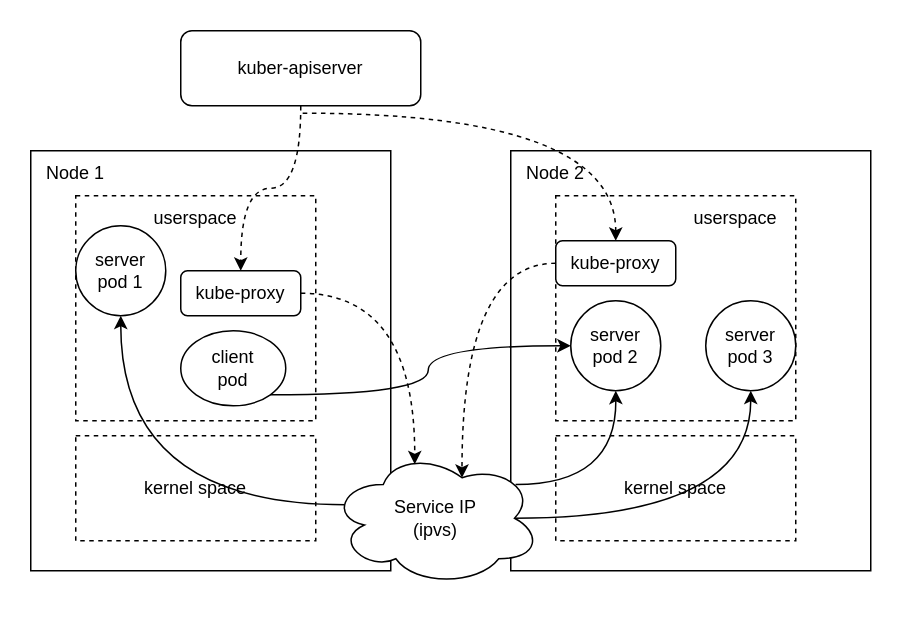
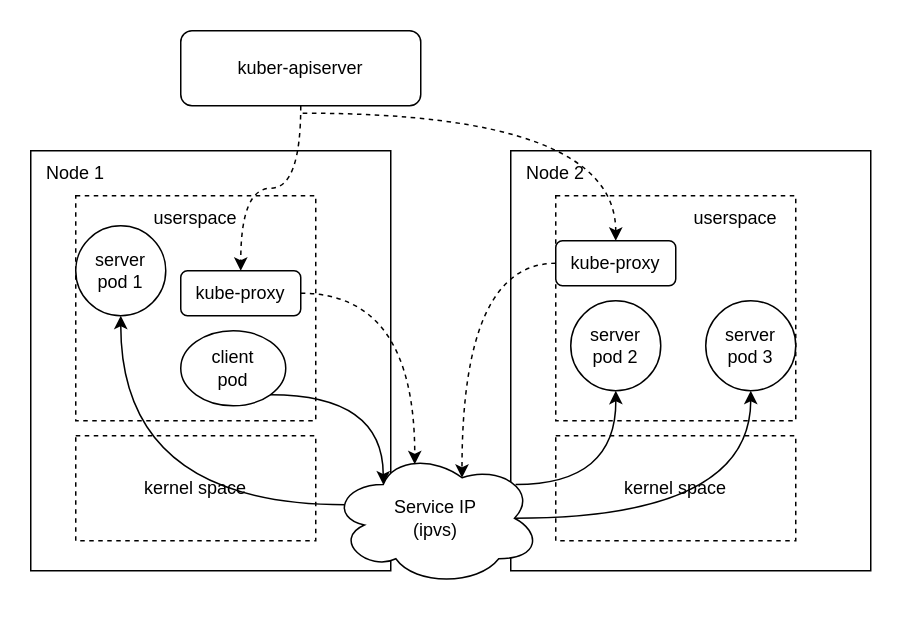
edge "client pod" -> "server pod 2": now "client pod" -> "Service IP (ipvs)"
